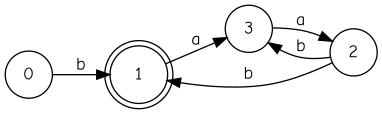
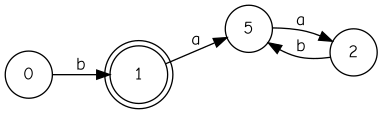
node "3": label "3" -> "5"
edge "2" -> "1": removed, label "b"
